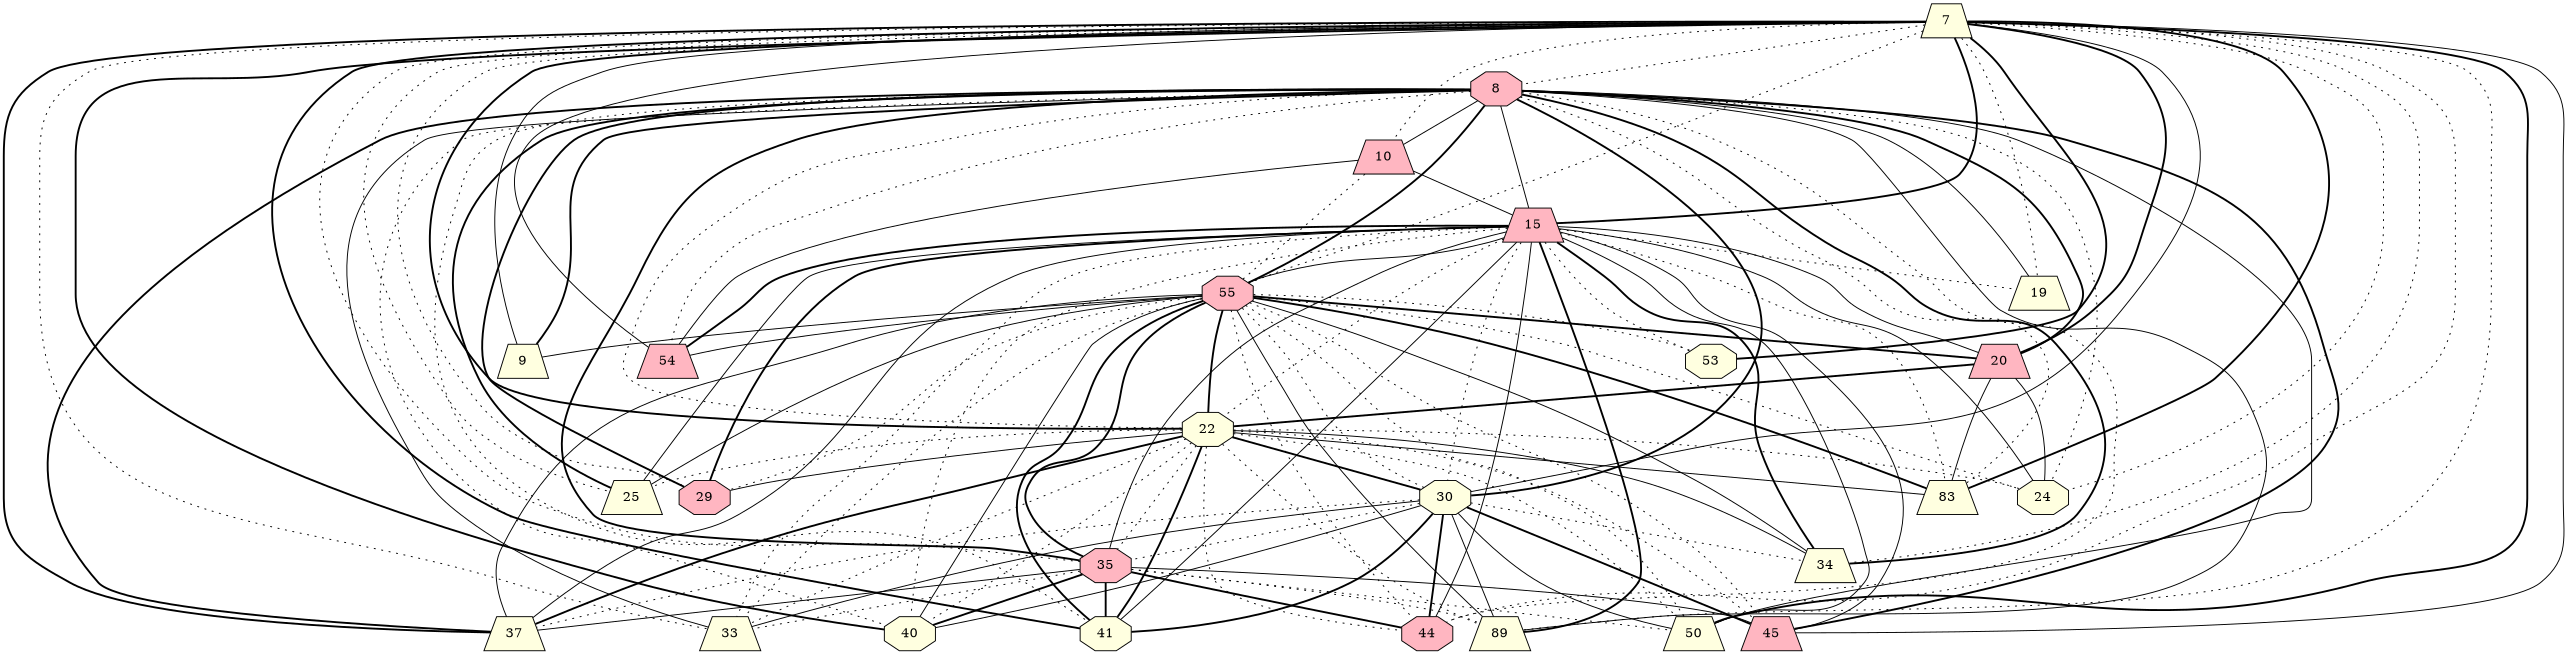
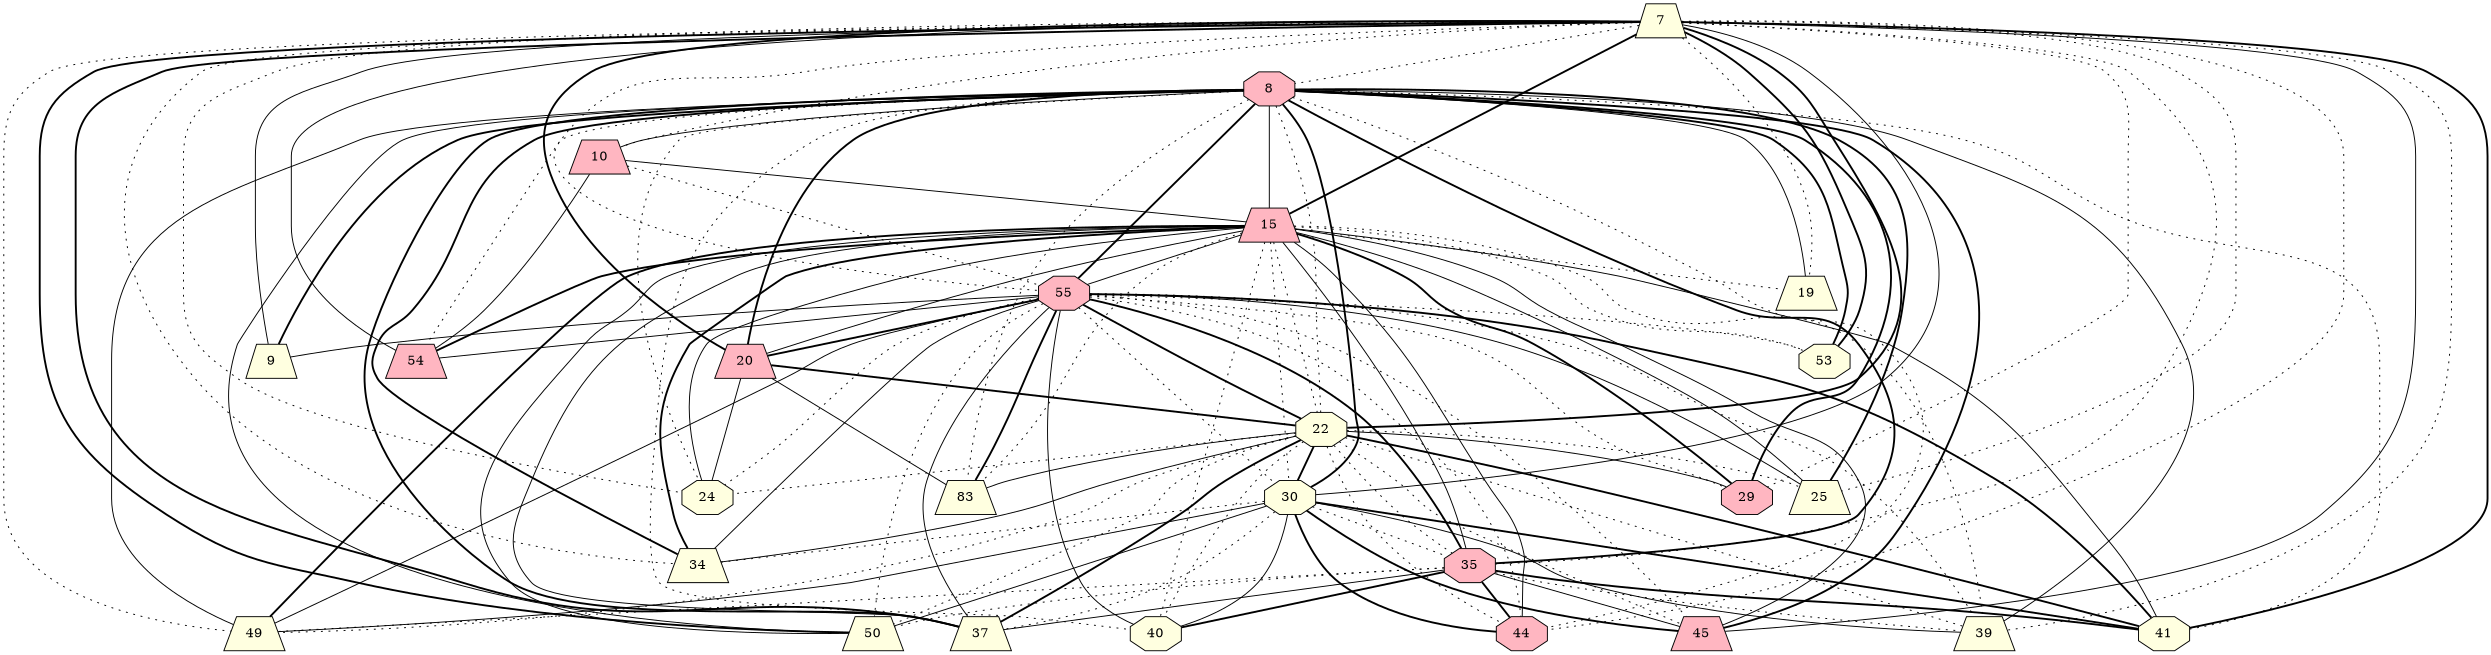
edge "7" -- "40": removed
edge "8" -- "53": added
edge "7" -- "83": removed
node "33": label "33" -> "39"
node "89": label "89" -> "49"
